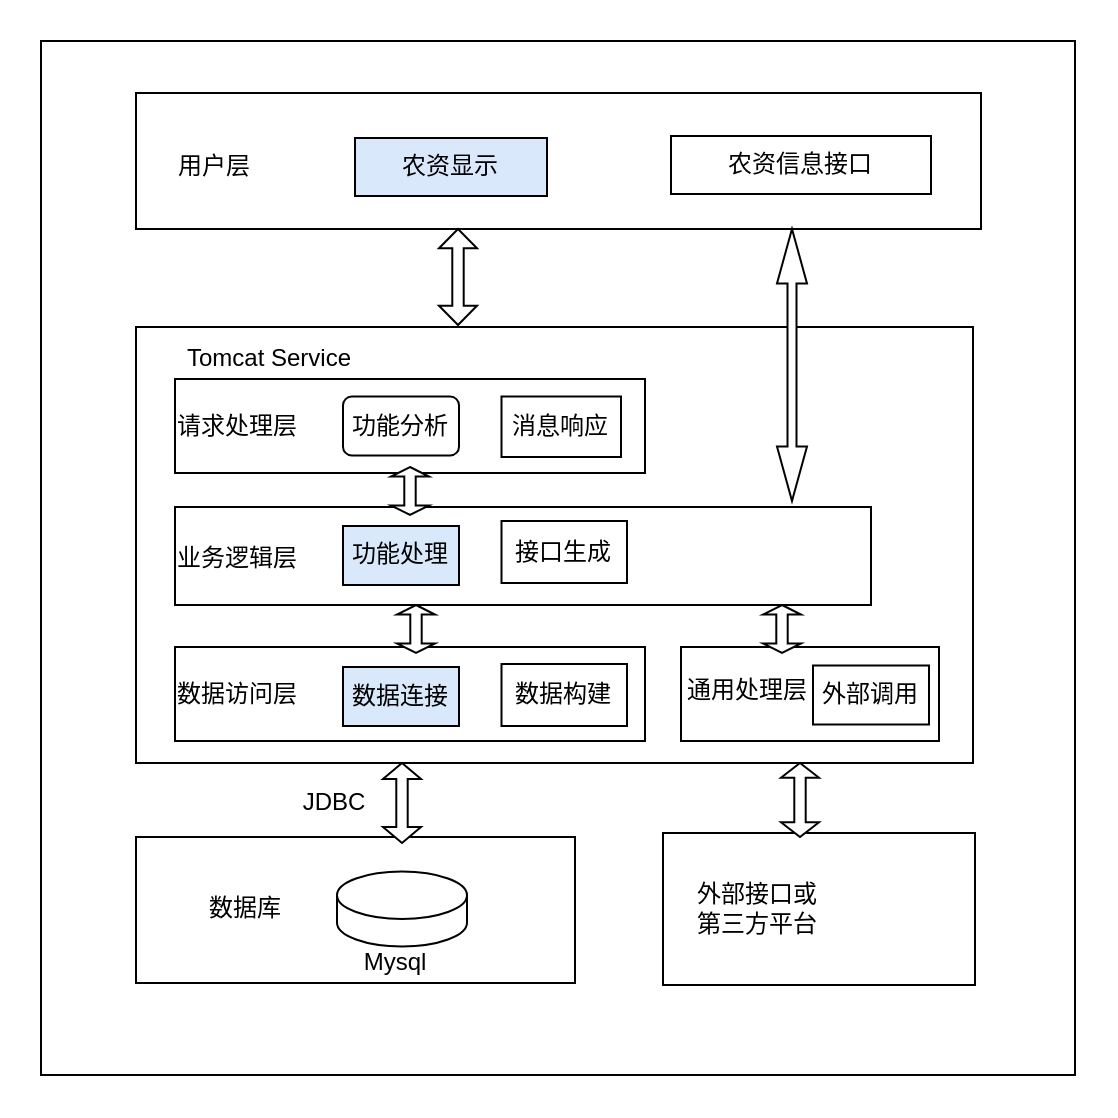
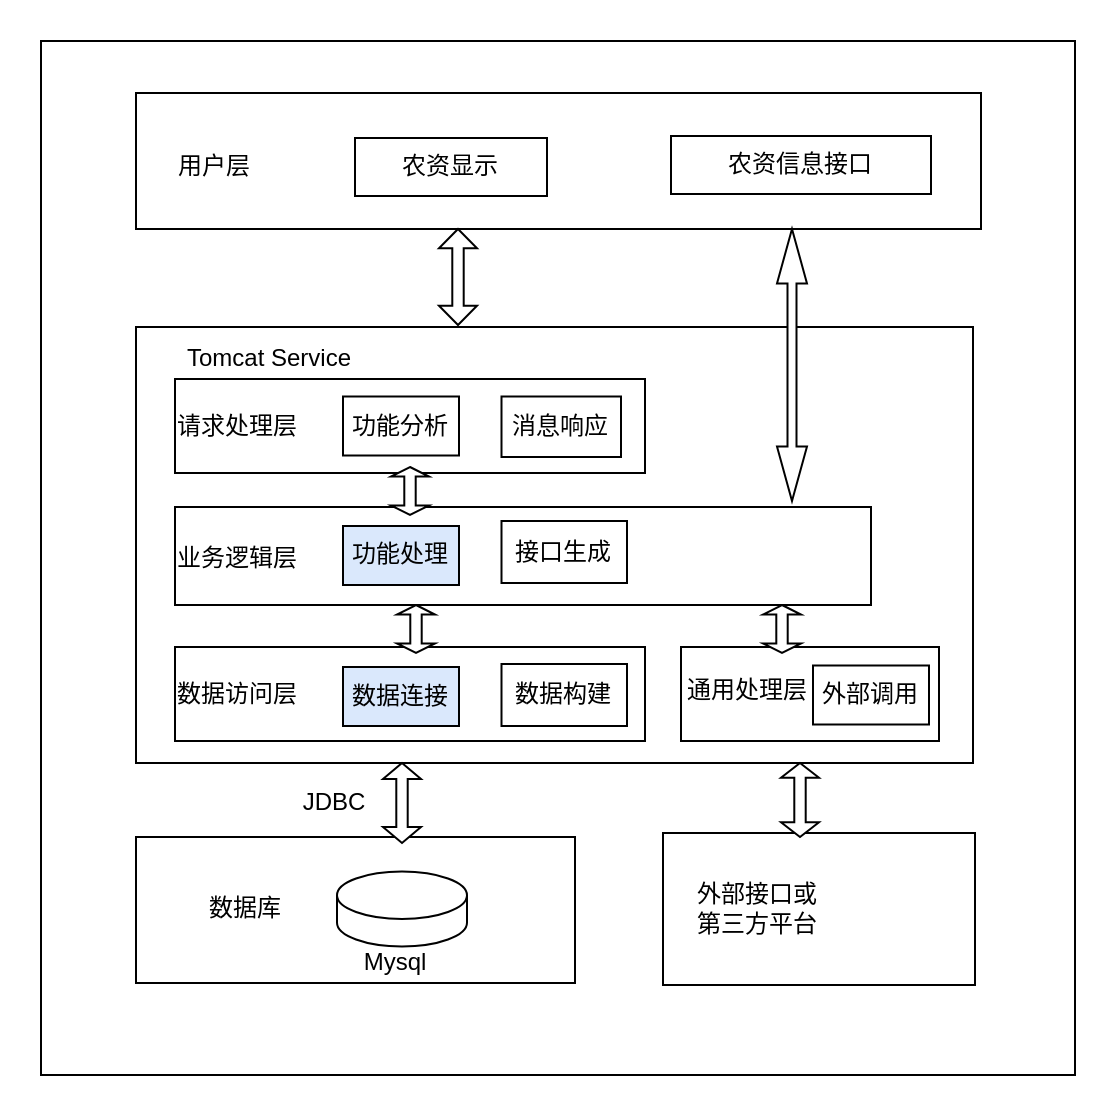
node "农资显示": fillcolor #dae8fc -> #ffffff
node "功能分析": shape rounded rectangle -> rectangle
